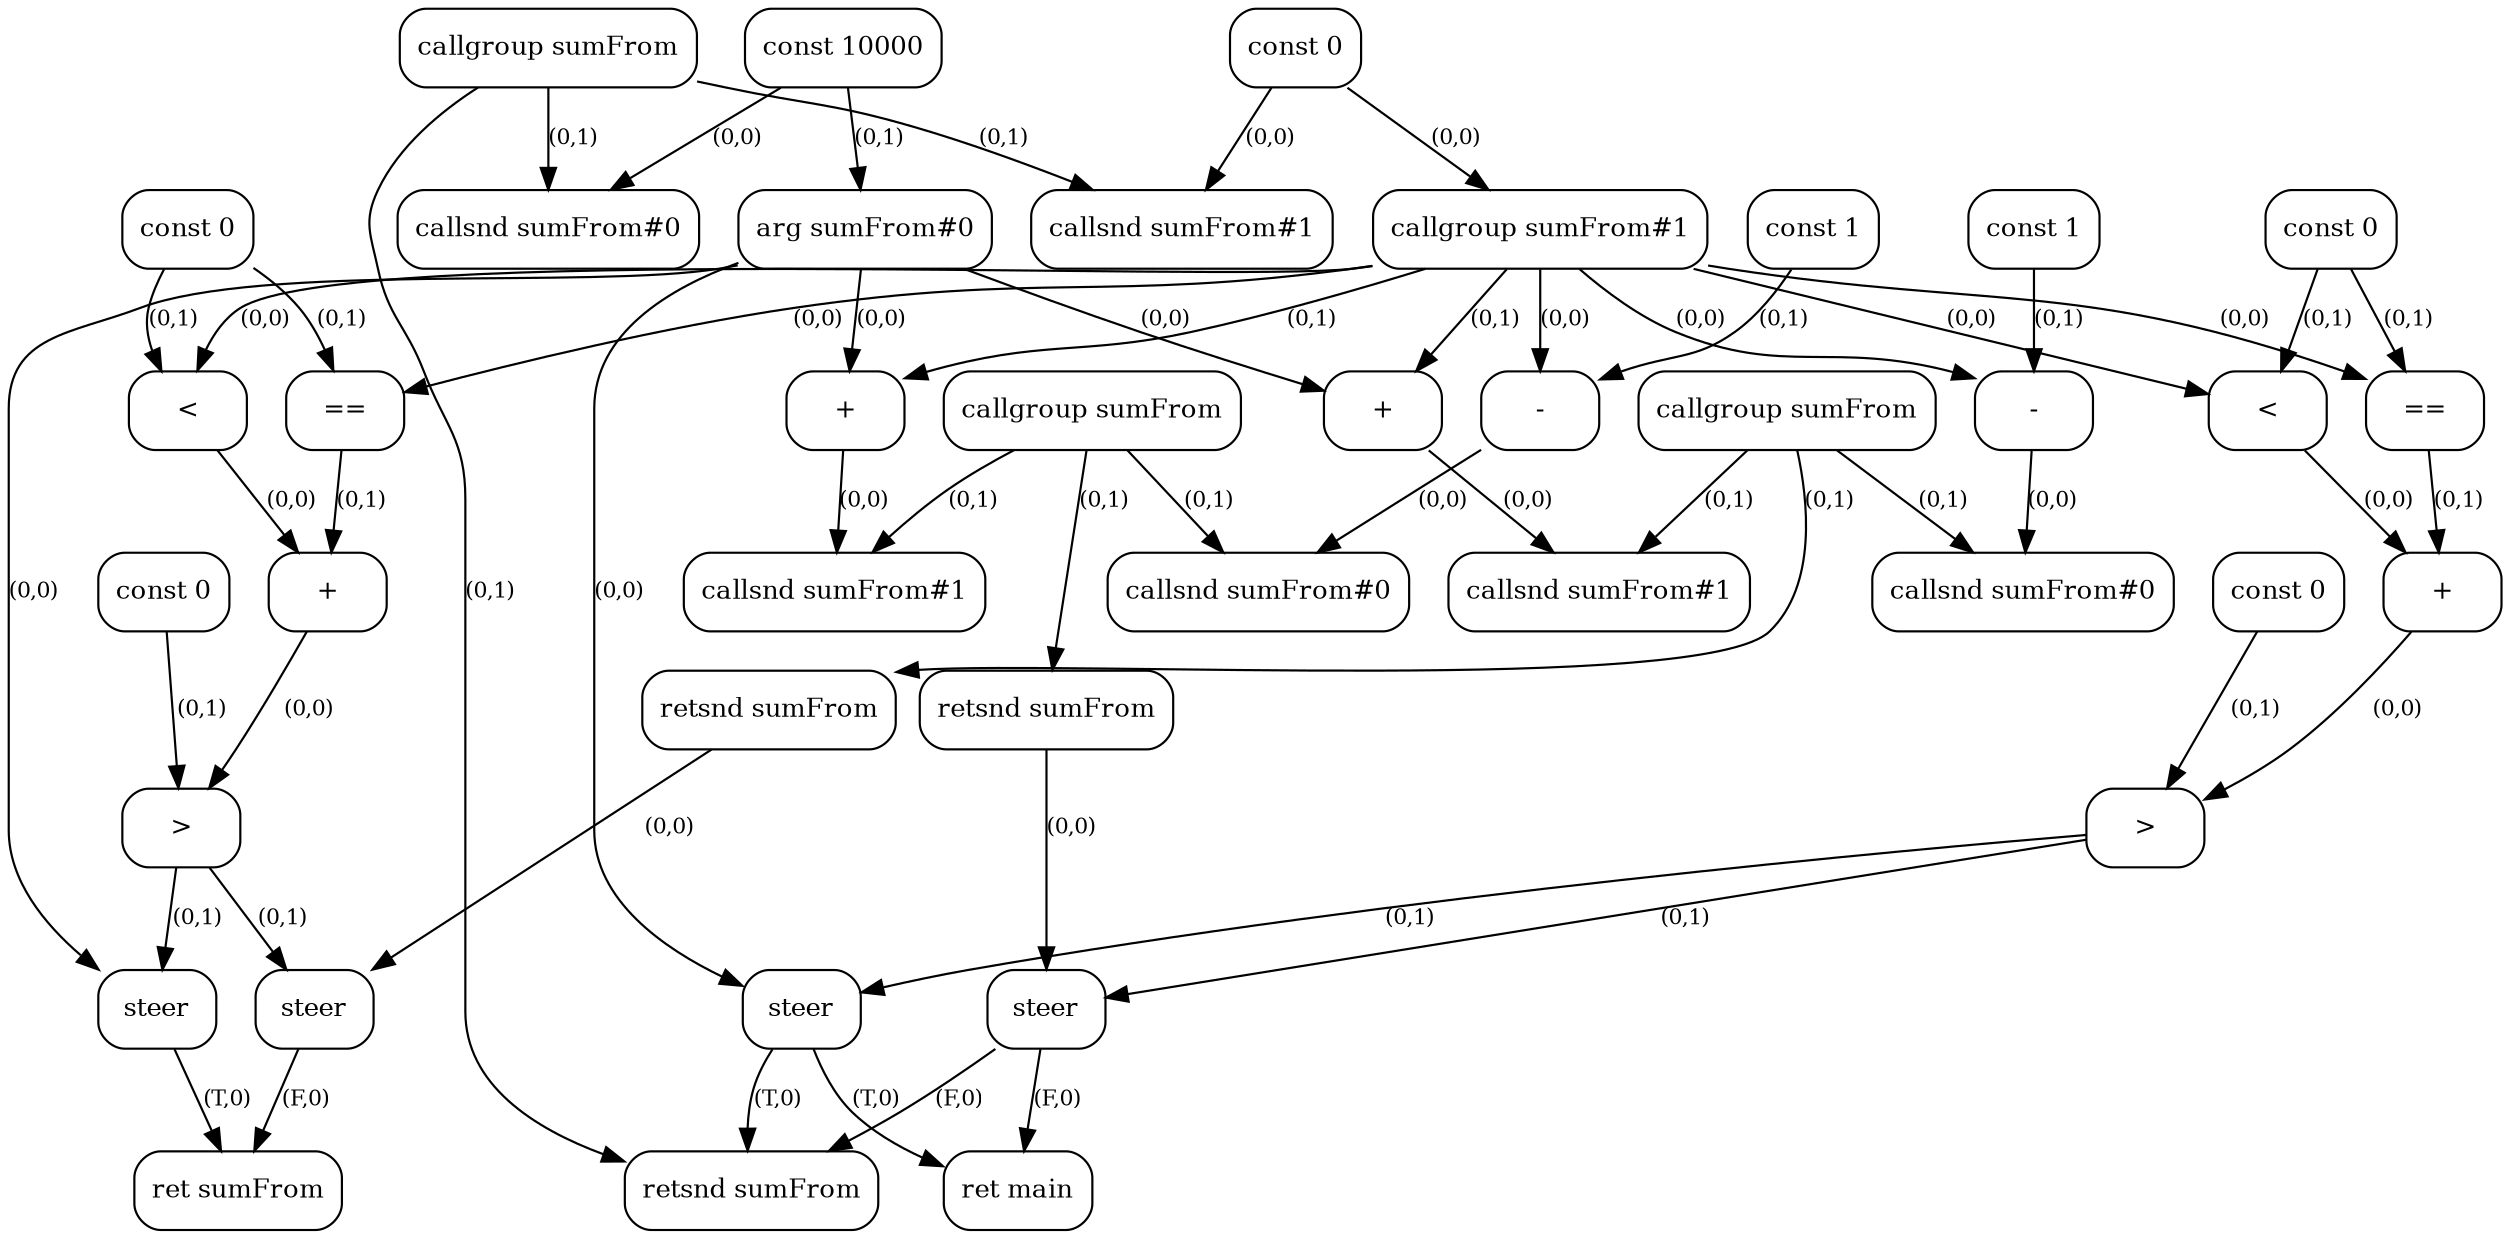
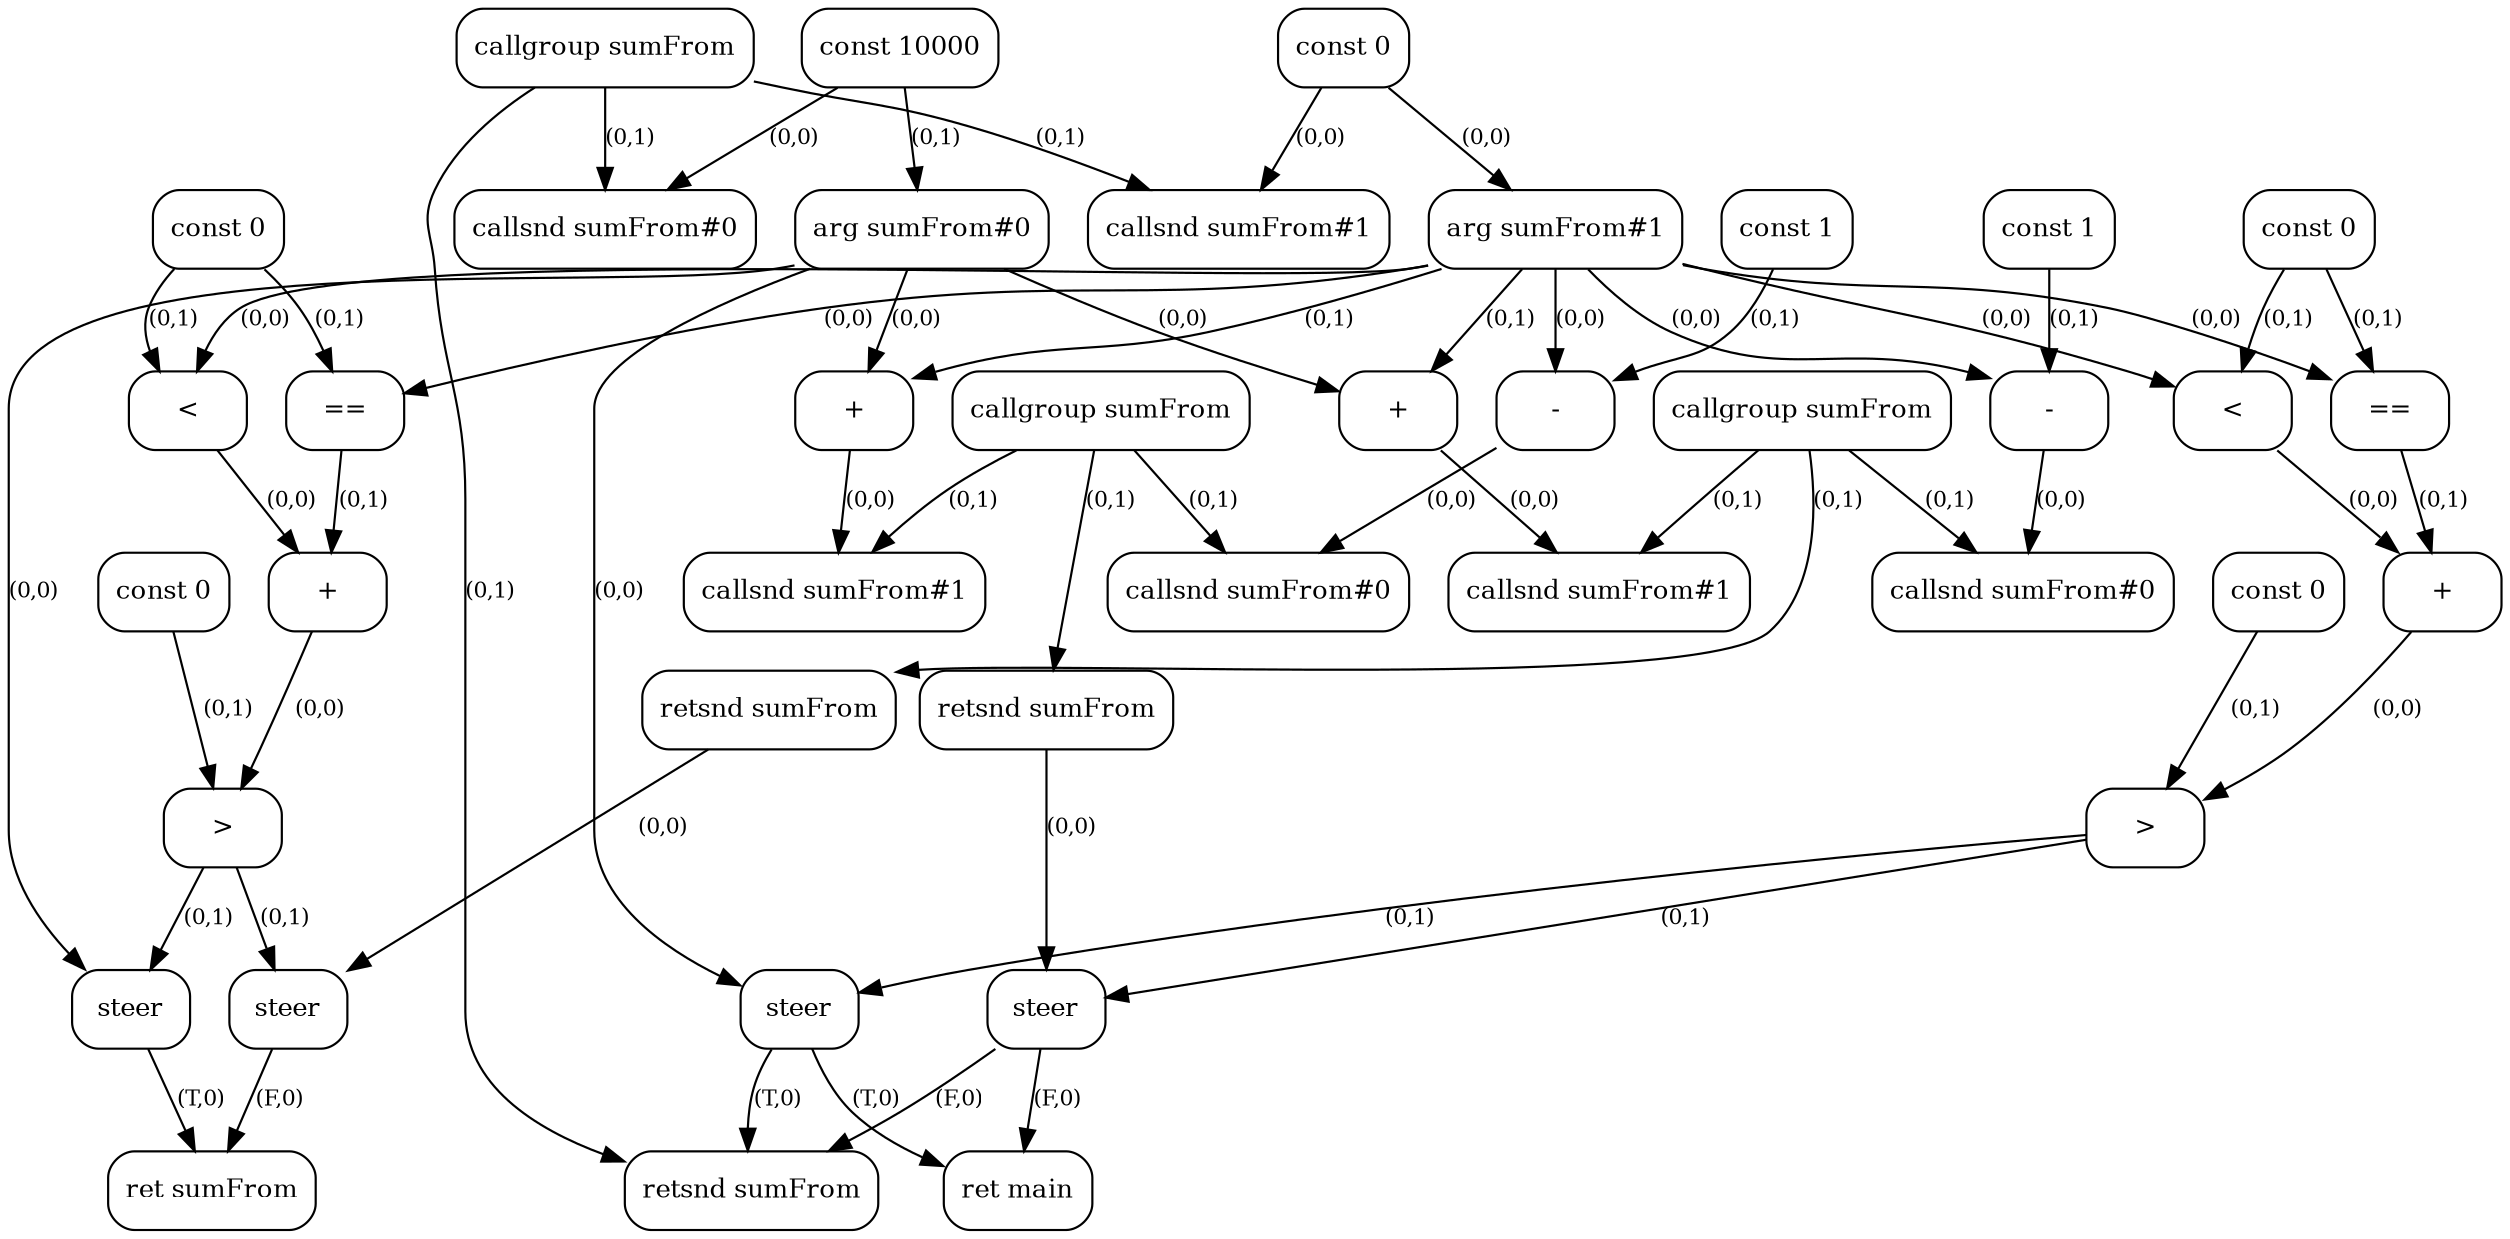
node "callgroup sumFrom#1": label "callgroup sumFrom#1" -> "arg sumFrom#1"
